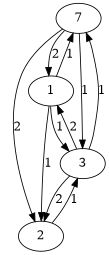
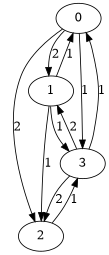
node "7": label "7" -> "0"
